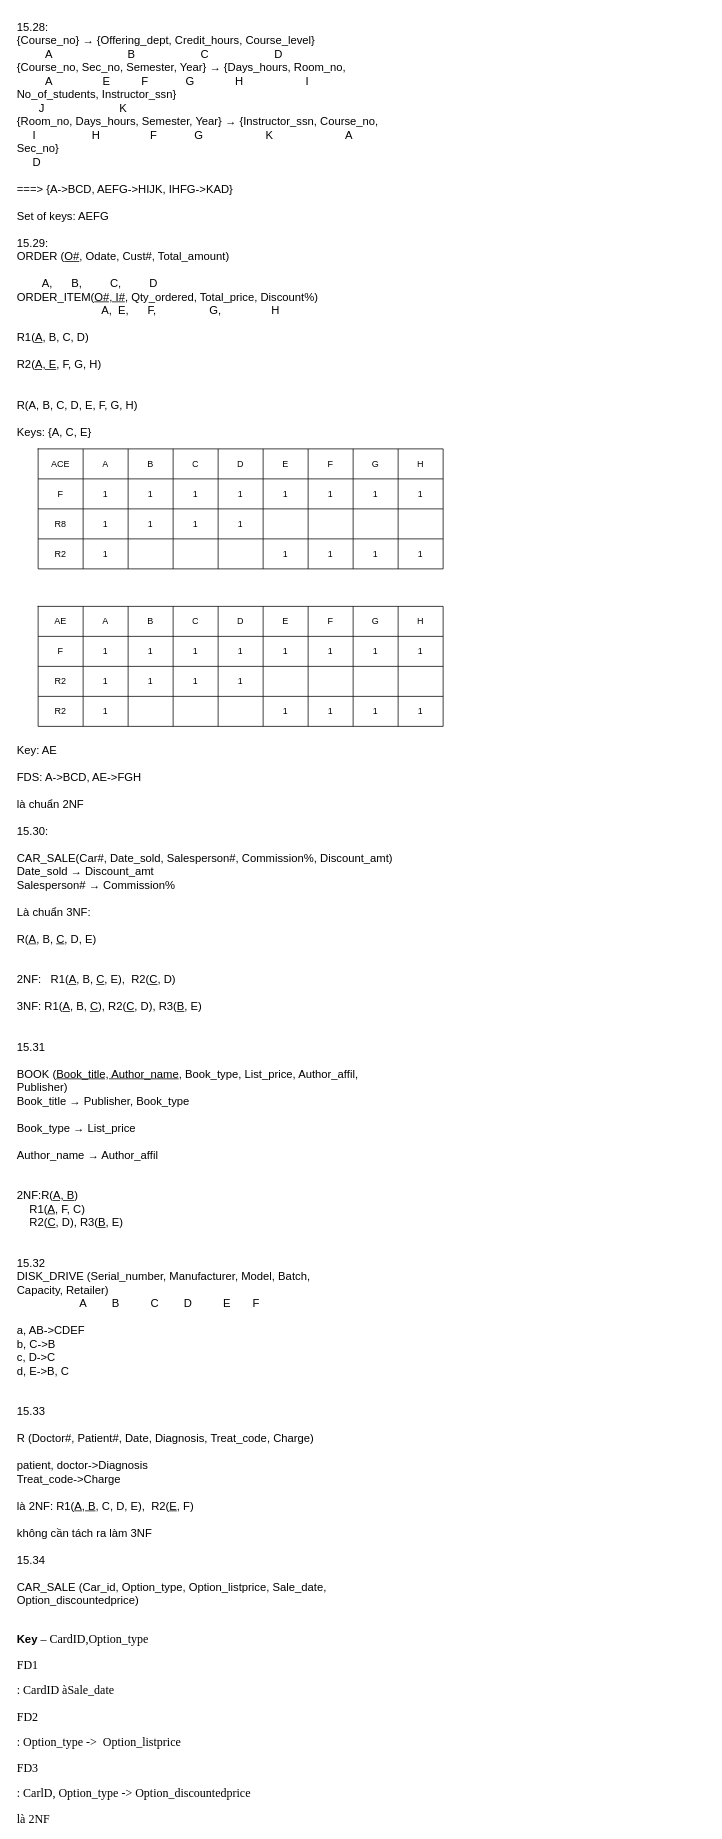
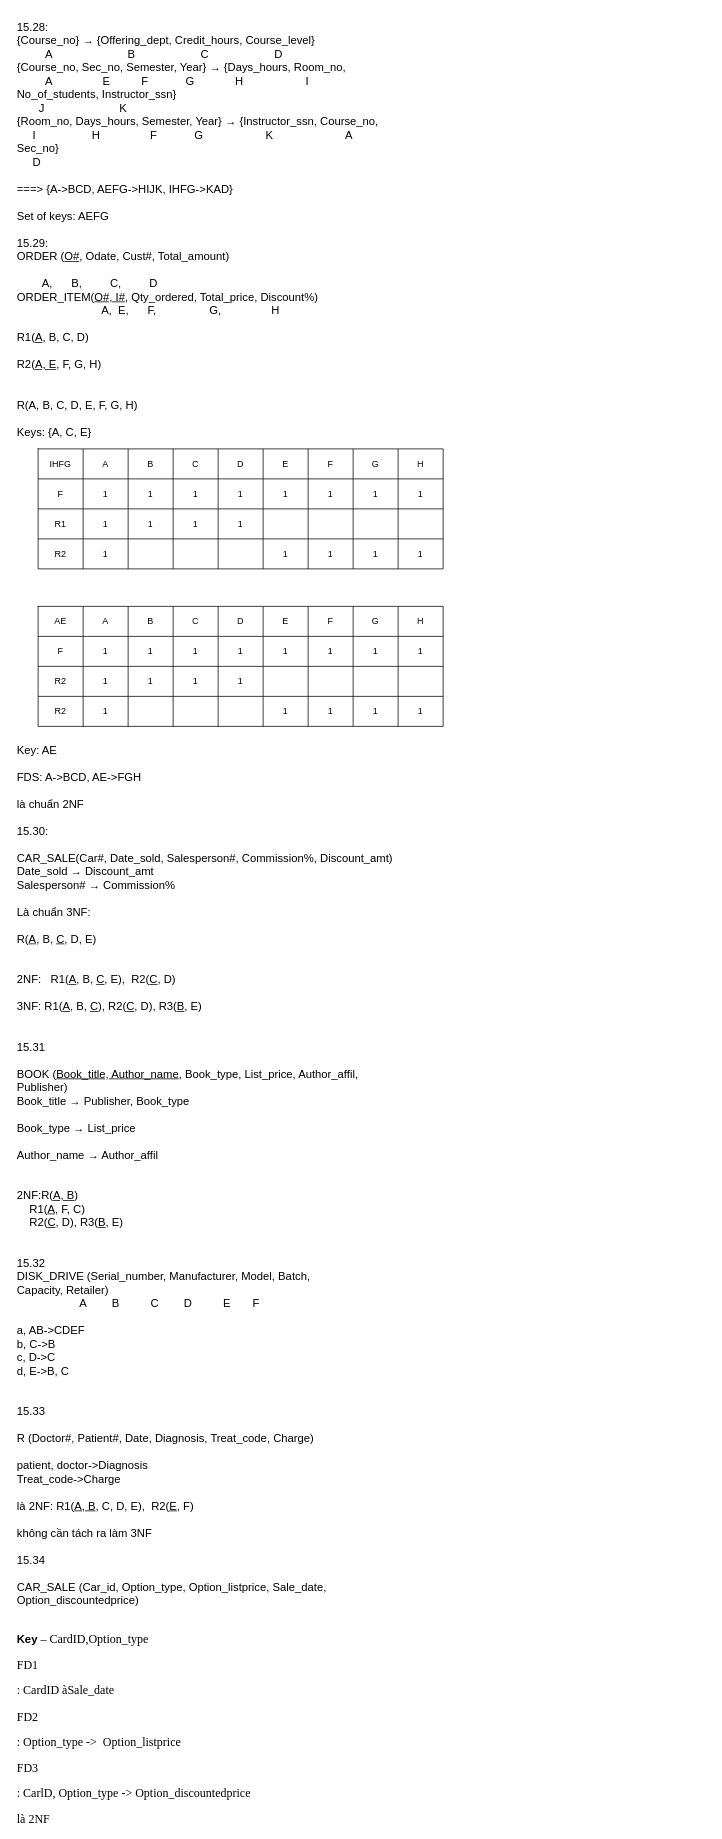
node "ACE": label "ACE" -> "IHFG"
node "R8": label "R8" -> "R1"
